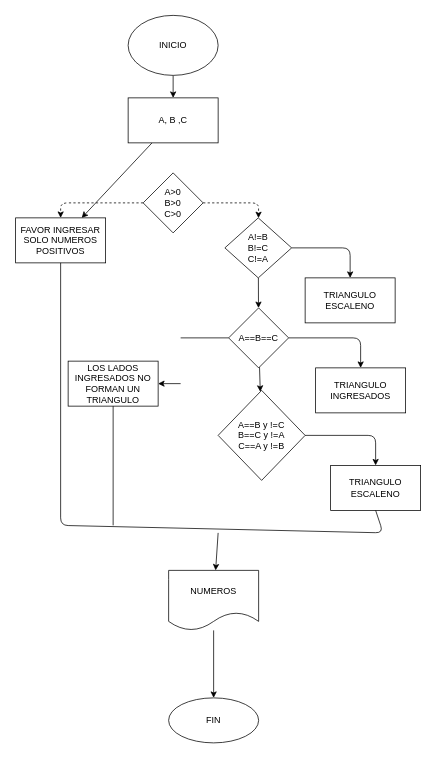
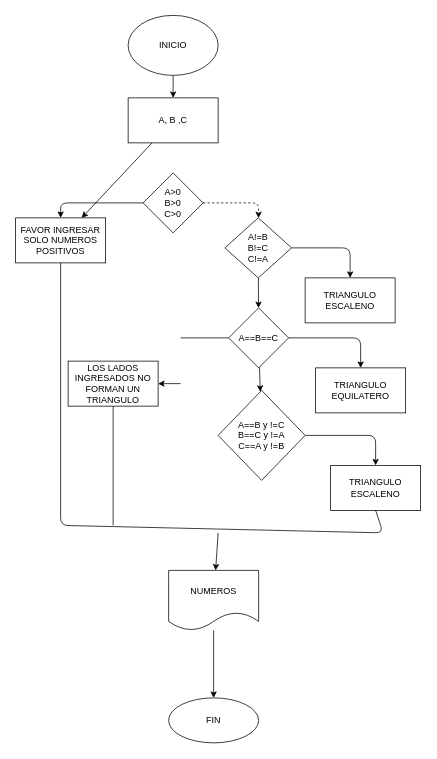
edge "A>0 B>0 C>0" -> "FAVOR INGRESAR SOLO NUMEROS POSITIVOS": style dashed -> solid
node "TRIANGULO INGRESADOS": label "TRIANGULO INGRESADOS" -> "TRIANGULO EQUILATERO"
